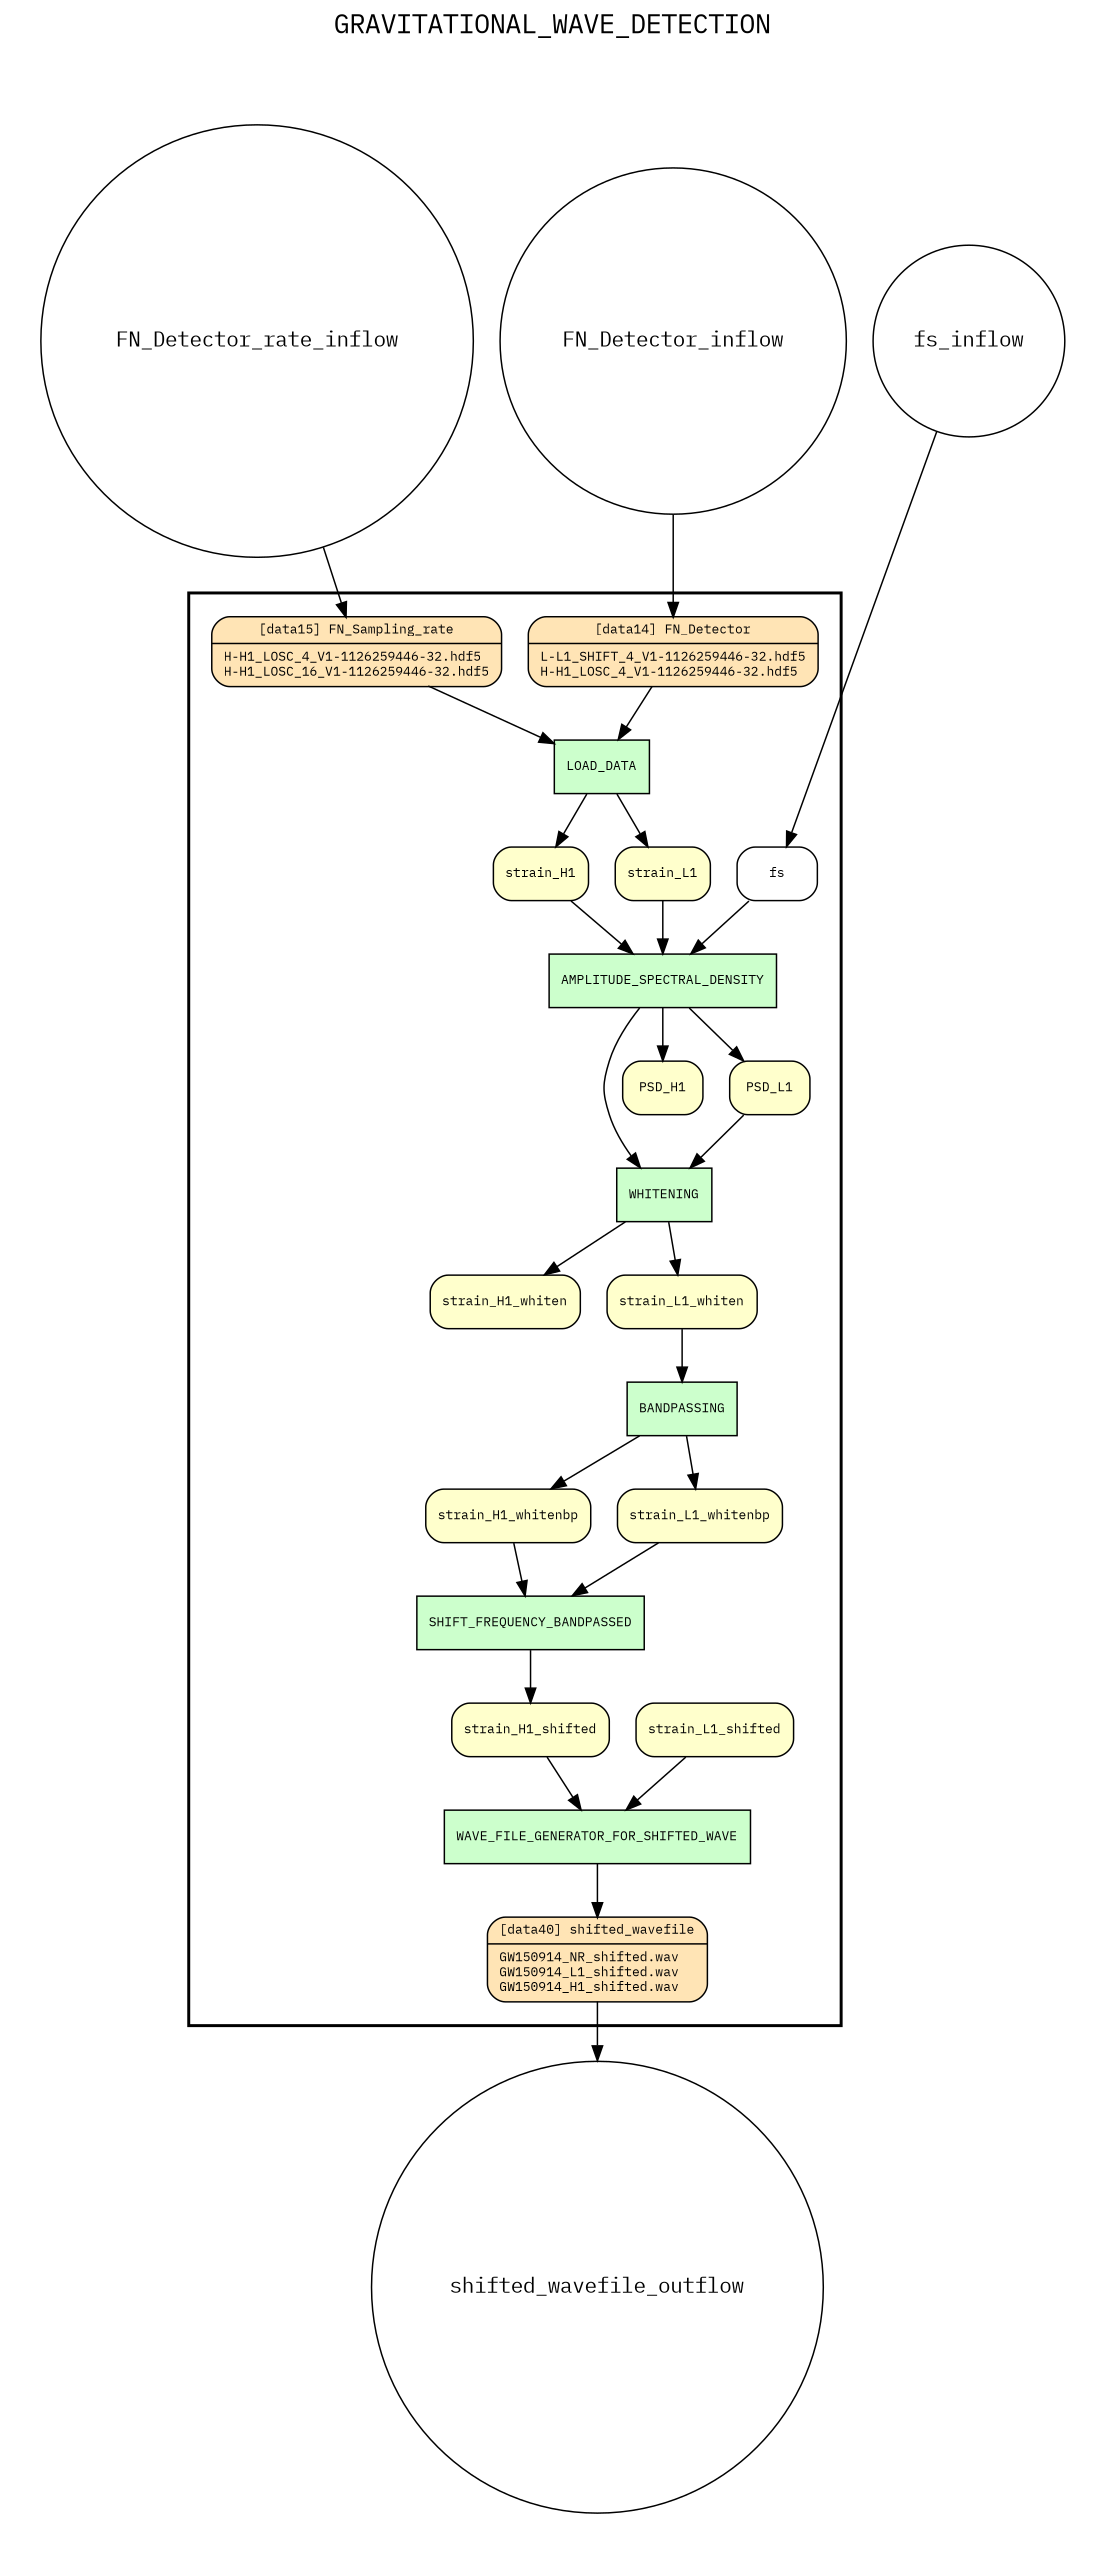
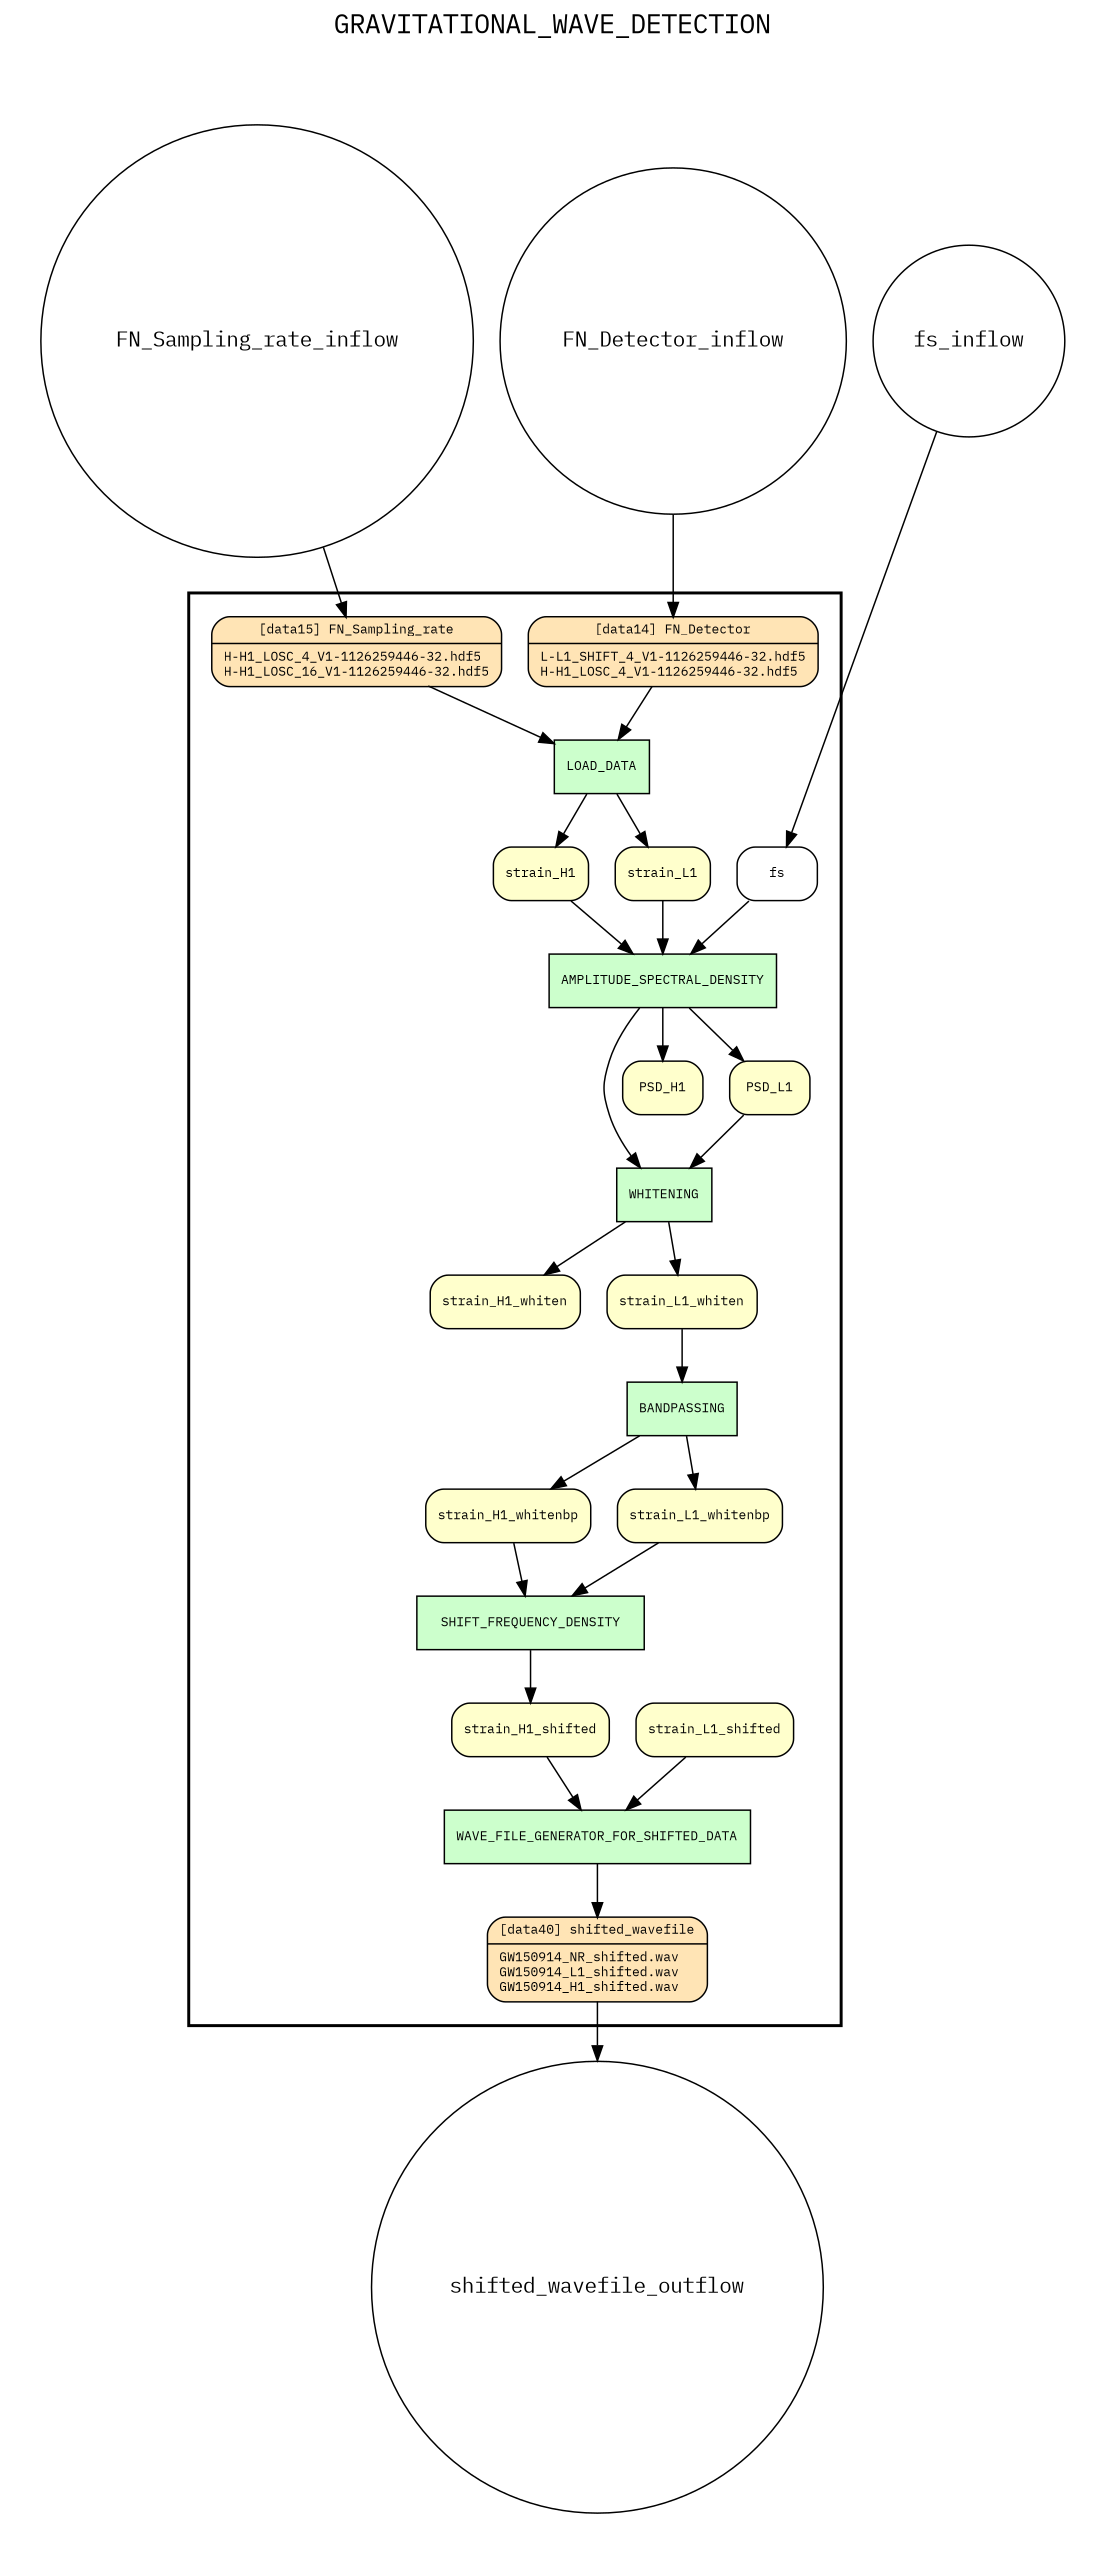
node "FN_Detector_rate_inflow": label "FN_Detector_rate_inflow" -> "FN_Sampling_rate_inflow"
node "SHIFT_FREQUENCY_BANDPASSED": label "SHIFT_FREQUENCY_BANDPASSED" -> "SHIFT_FREQUENCY_DENSITY"
node "WAVE_FILE_GENERATOR_FOR_SHIFTED_WAVE": label "WAVE_FILE_GENERATOR_FOR_SHIFTED_WAVE" -> "WAVE_FILE_GENERATOR_FOR_SHIFTED_DATA"
